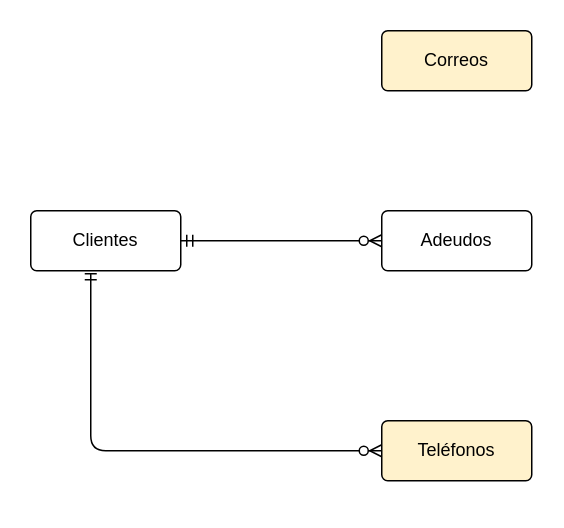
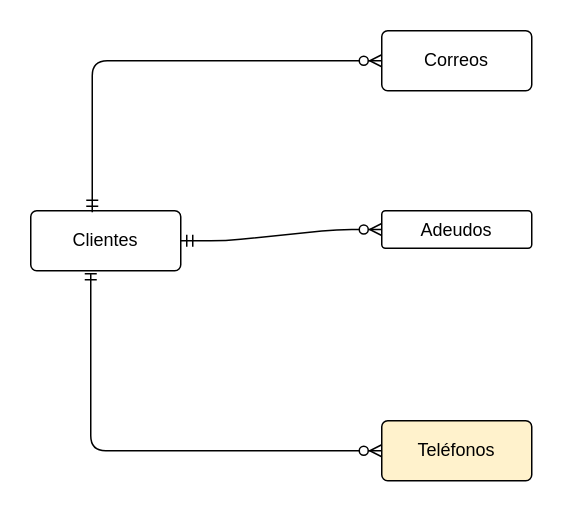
edge "Correos" -- "Clientes": added
node "Correos": fillcolor #fff2cc -> #ffffff
node "Adeudos": size 150x60 -> 150x38
